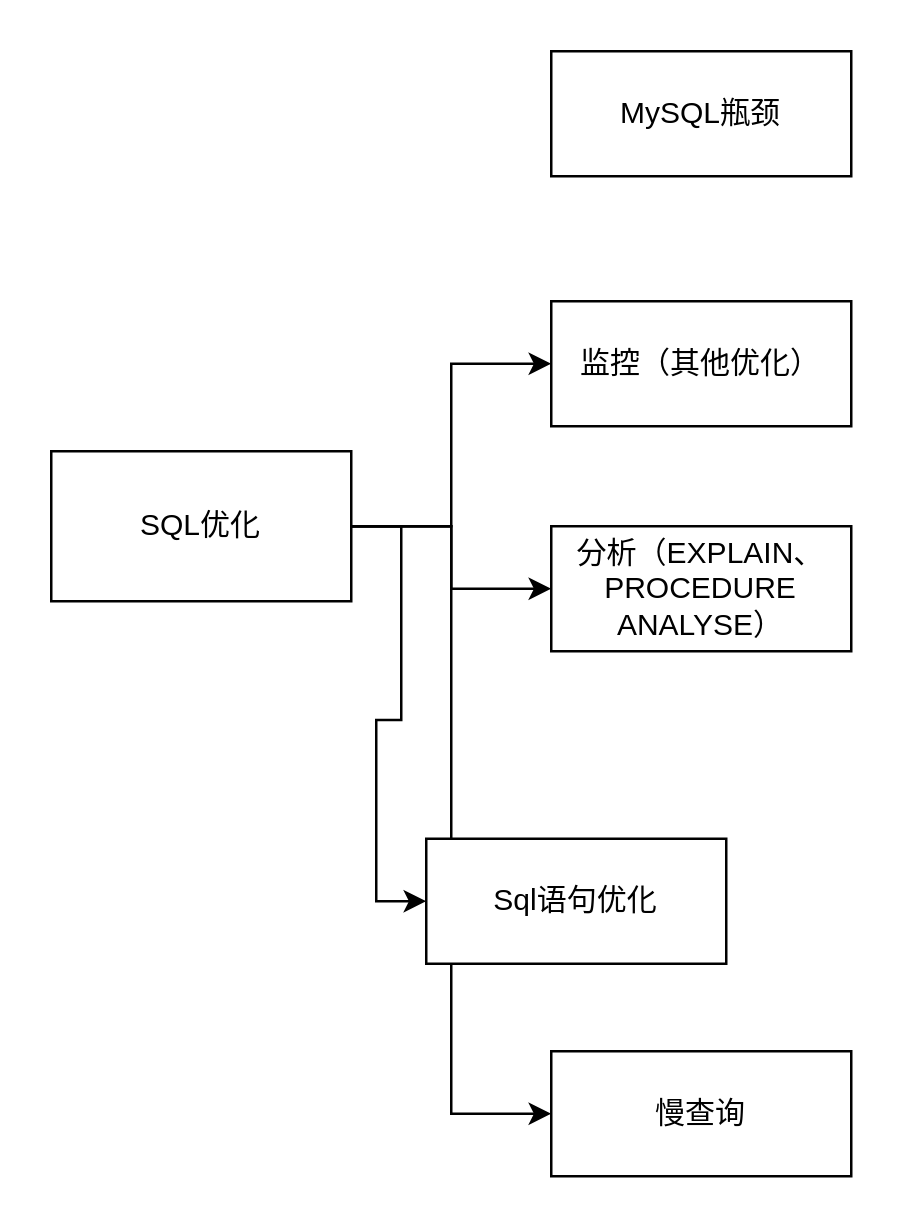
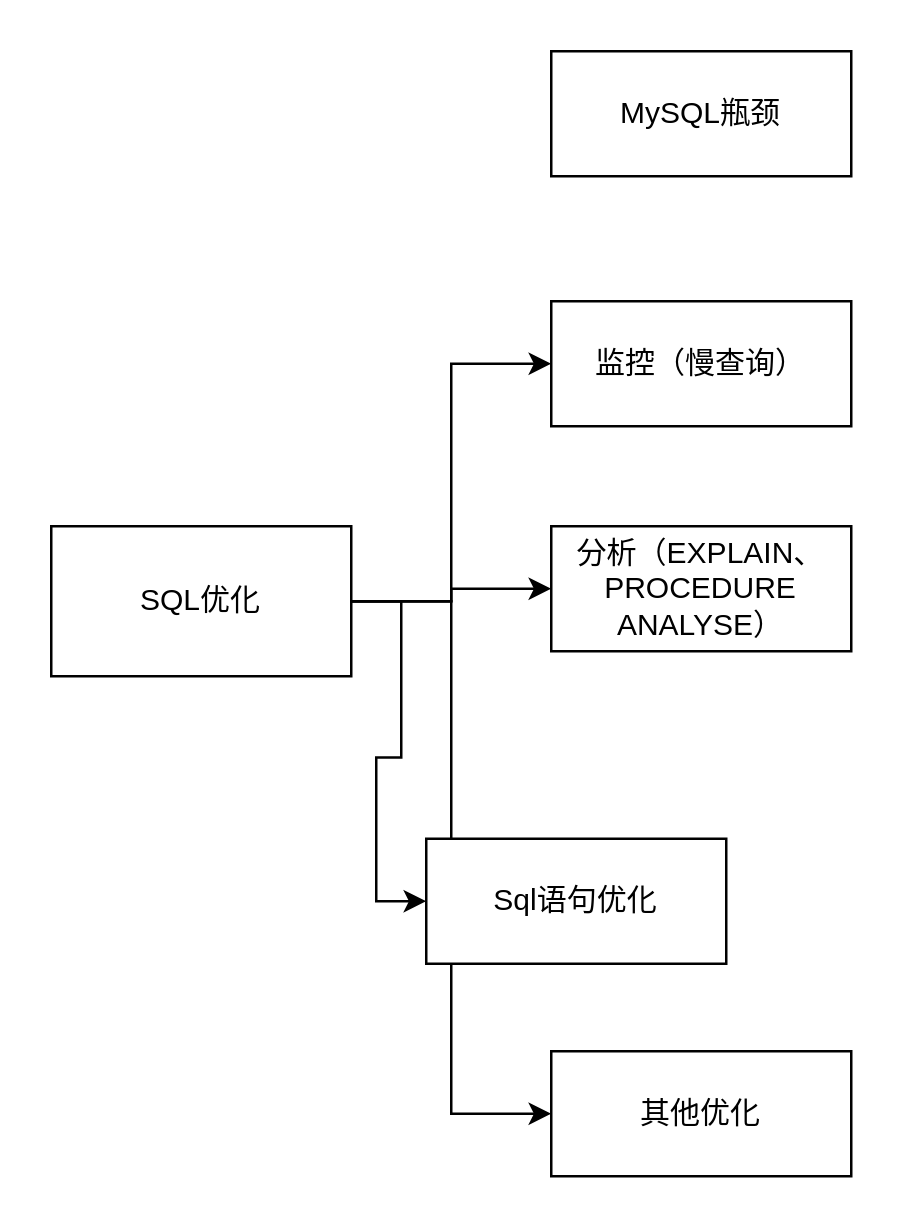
node "监控（其他优化）": label "监控（其他优化）" -> "监控（慢查询）"
node "SQL优化": moved (201, 526) -> (201, 601)
node "慢查询": label "慢查询" -> "其他优化"
